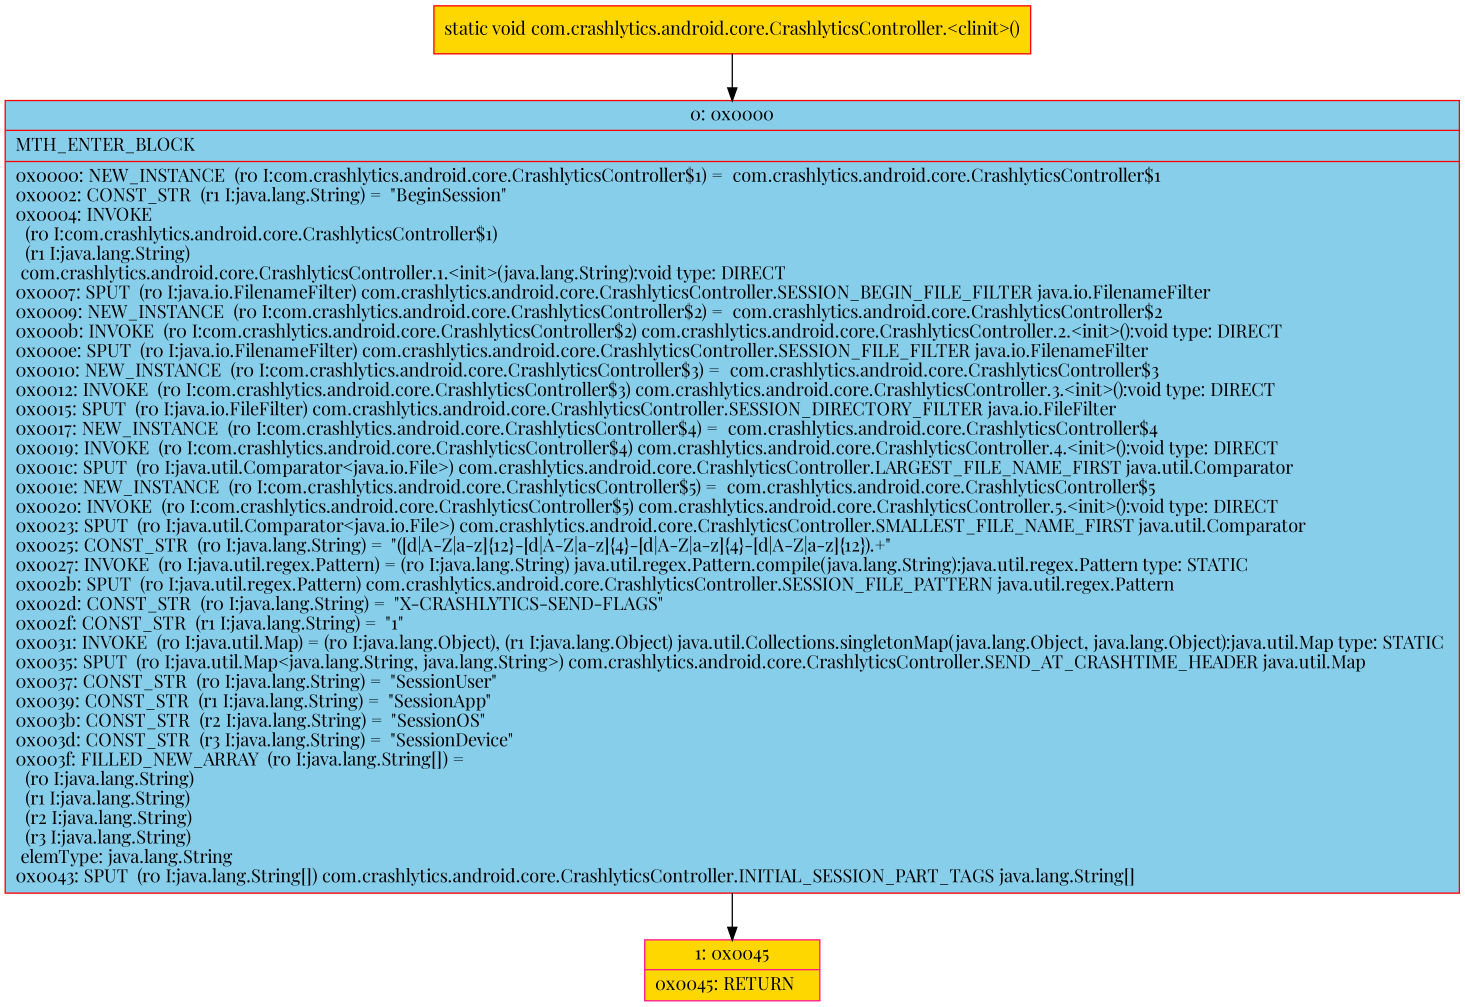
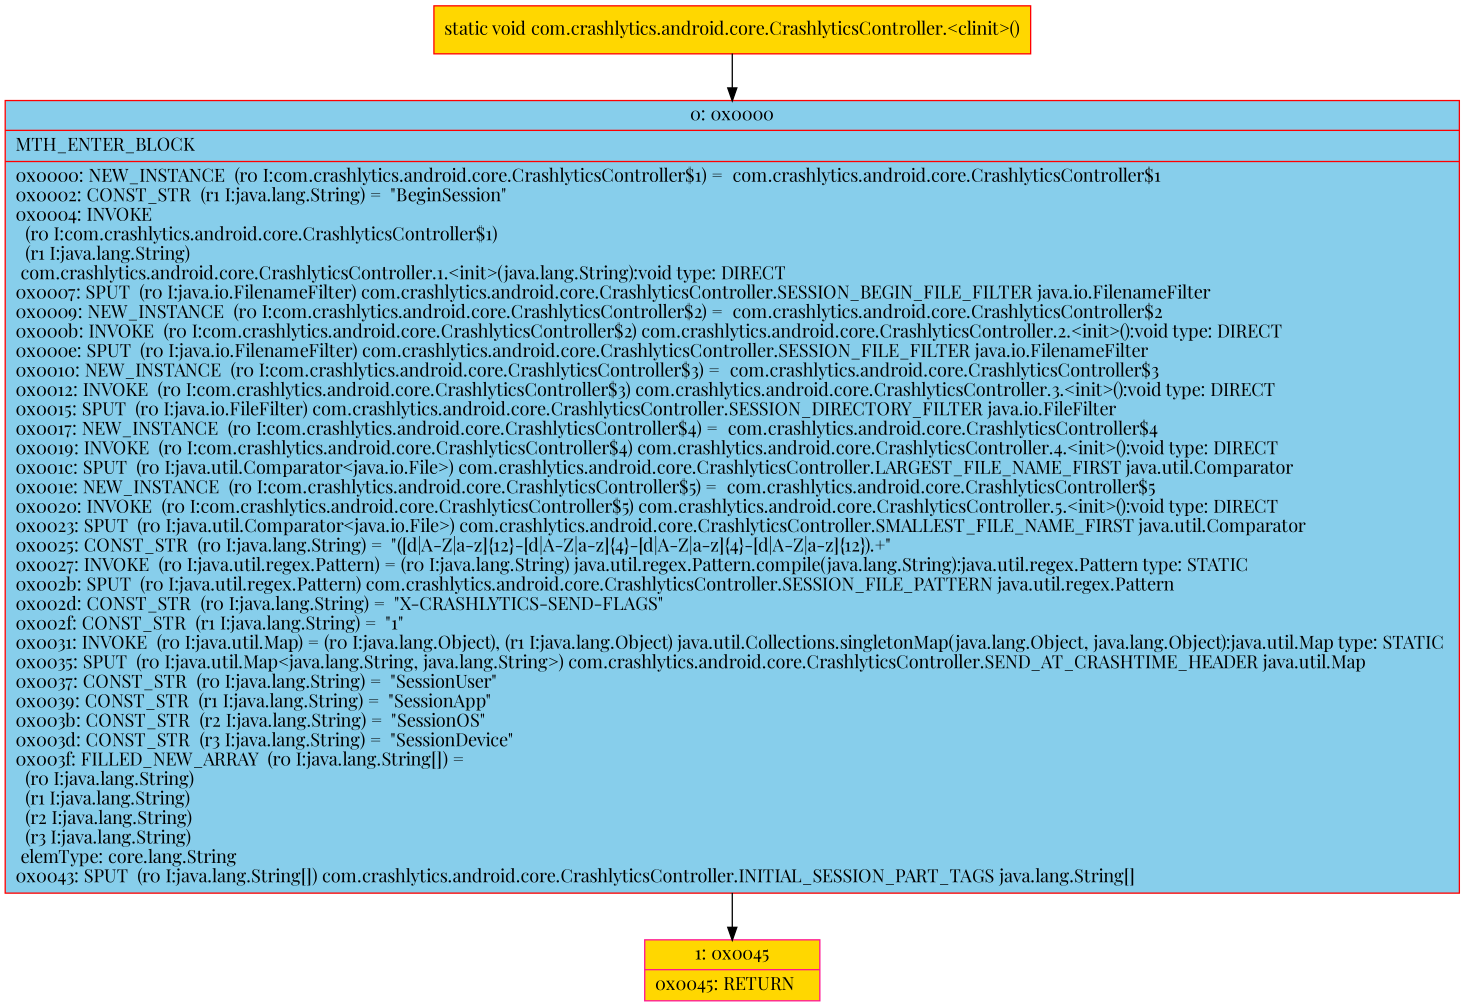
node "0: 0x0000": text "elemType: java.lang.String" -> "elemType: core.lang.String"
